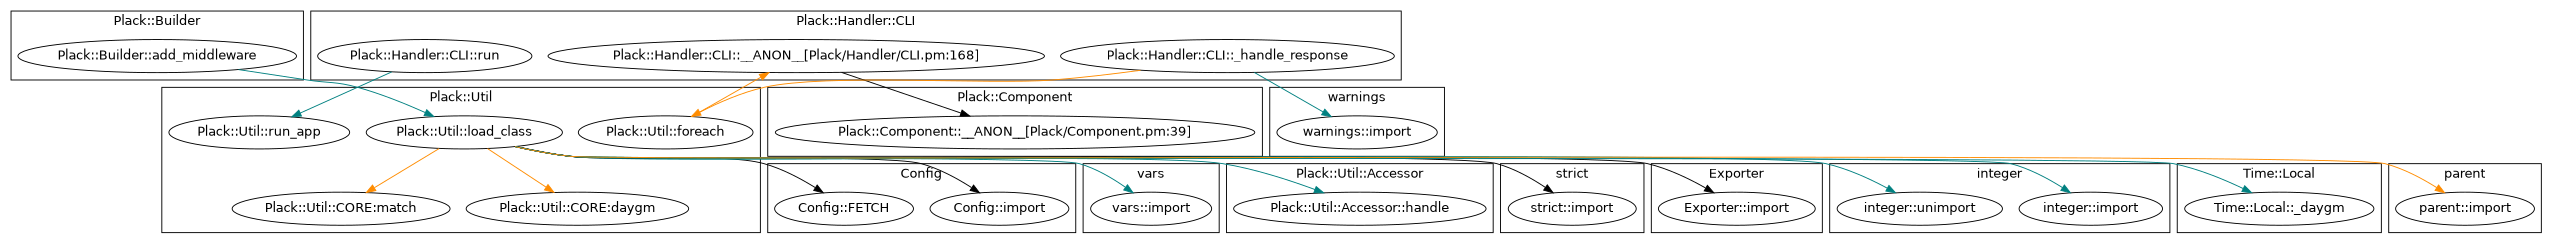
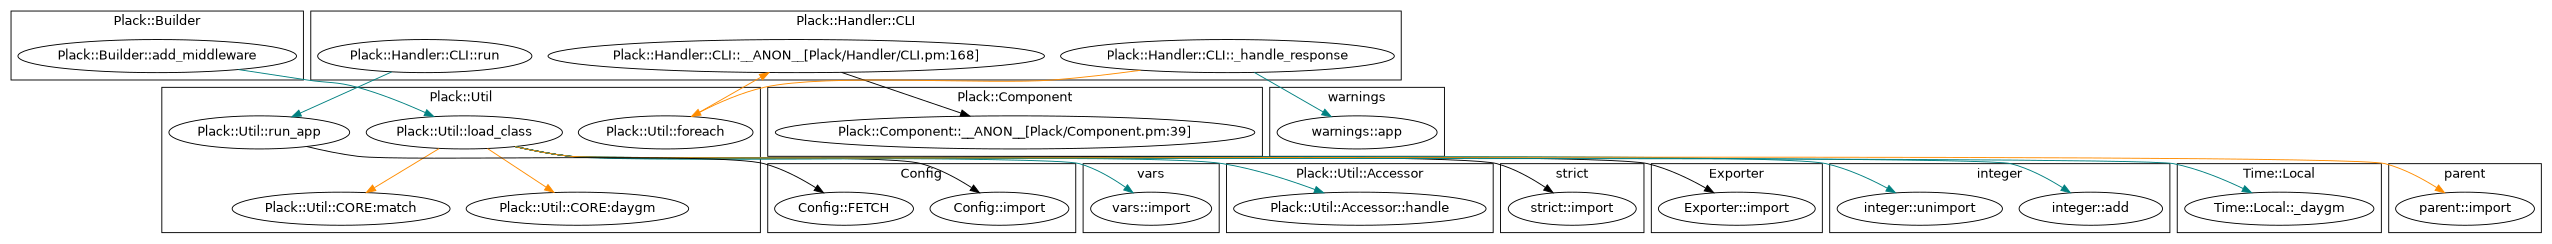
node "warnings::import": label "warnings::import" -> "warnings::app"
edge "Plack::Util::load_class" -> "Config::FETCH": now "Plack::Util::run_app" -> "Config::FETCH"
node "integer::import": label "integer::import" -> "integer::add"
